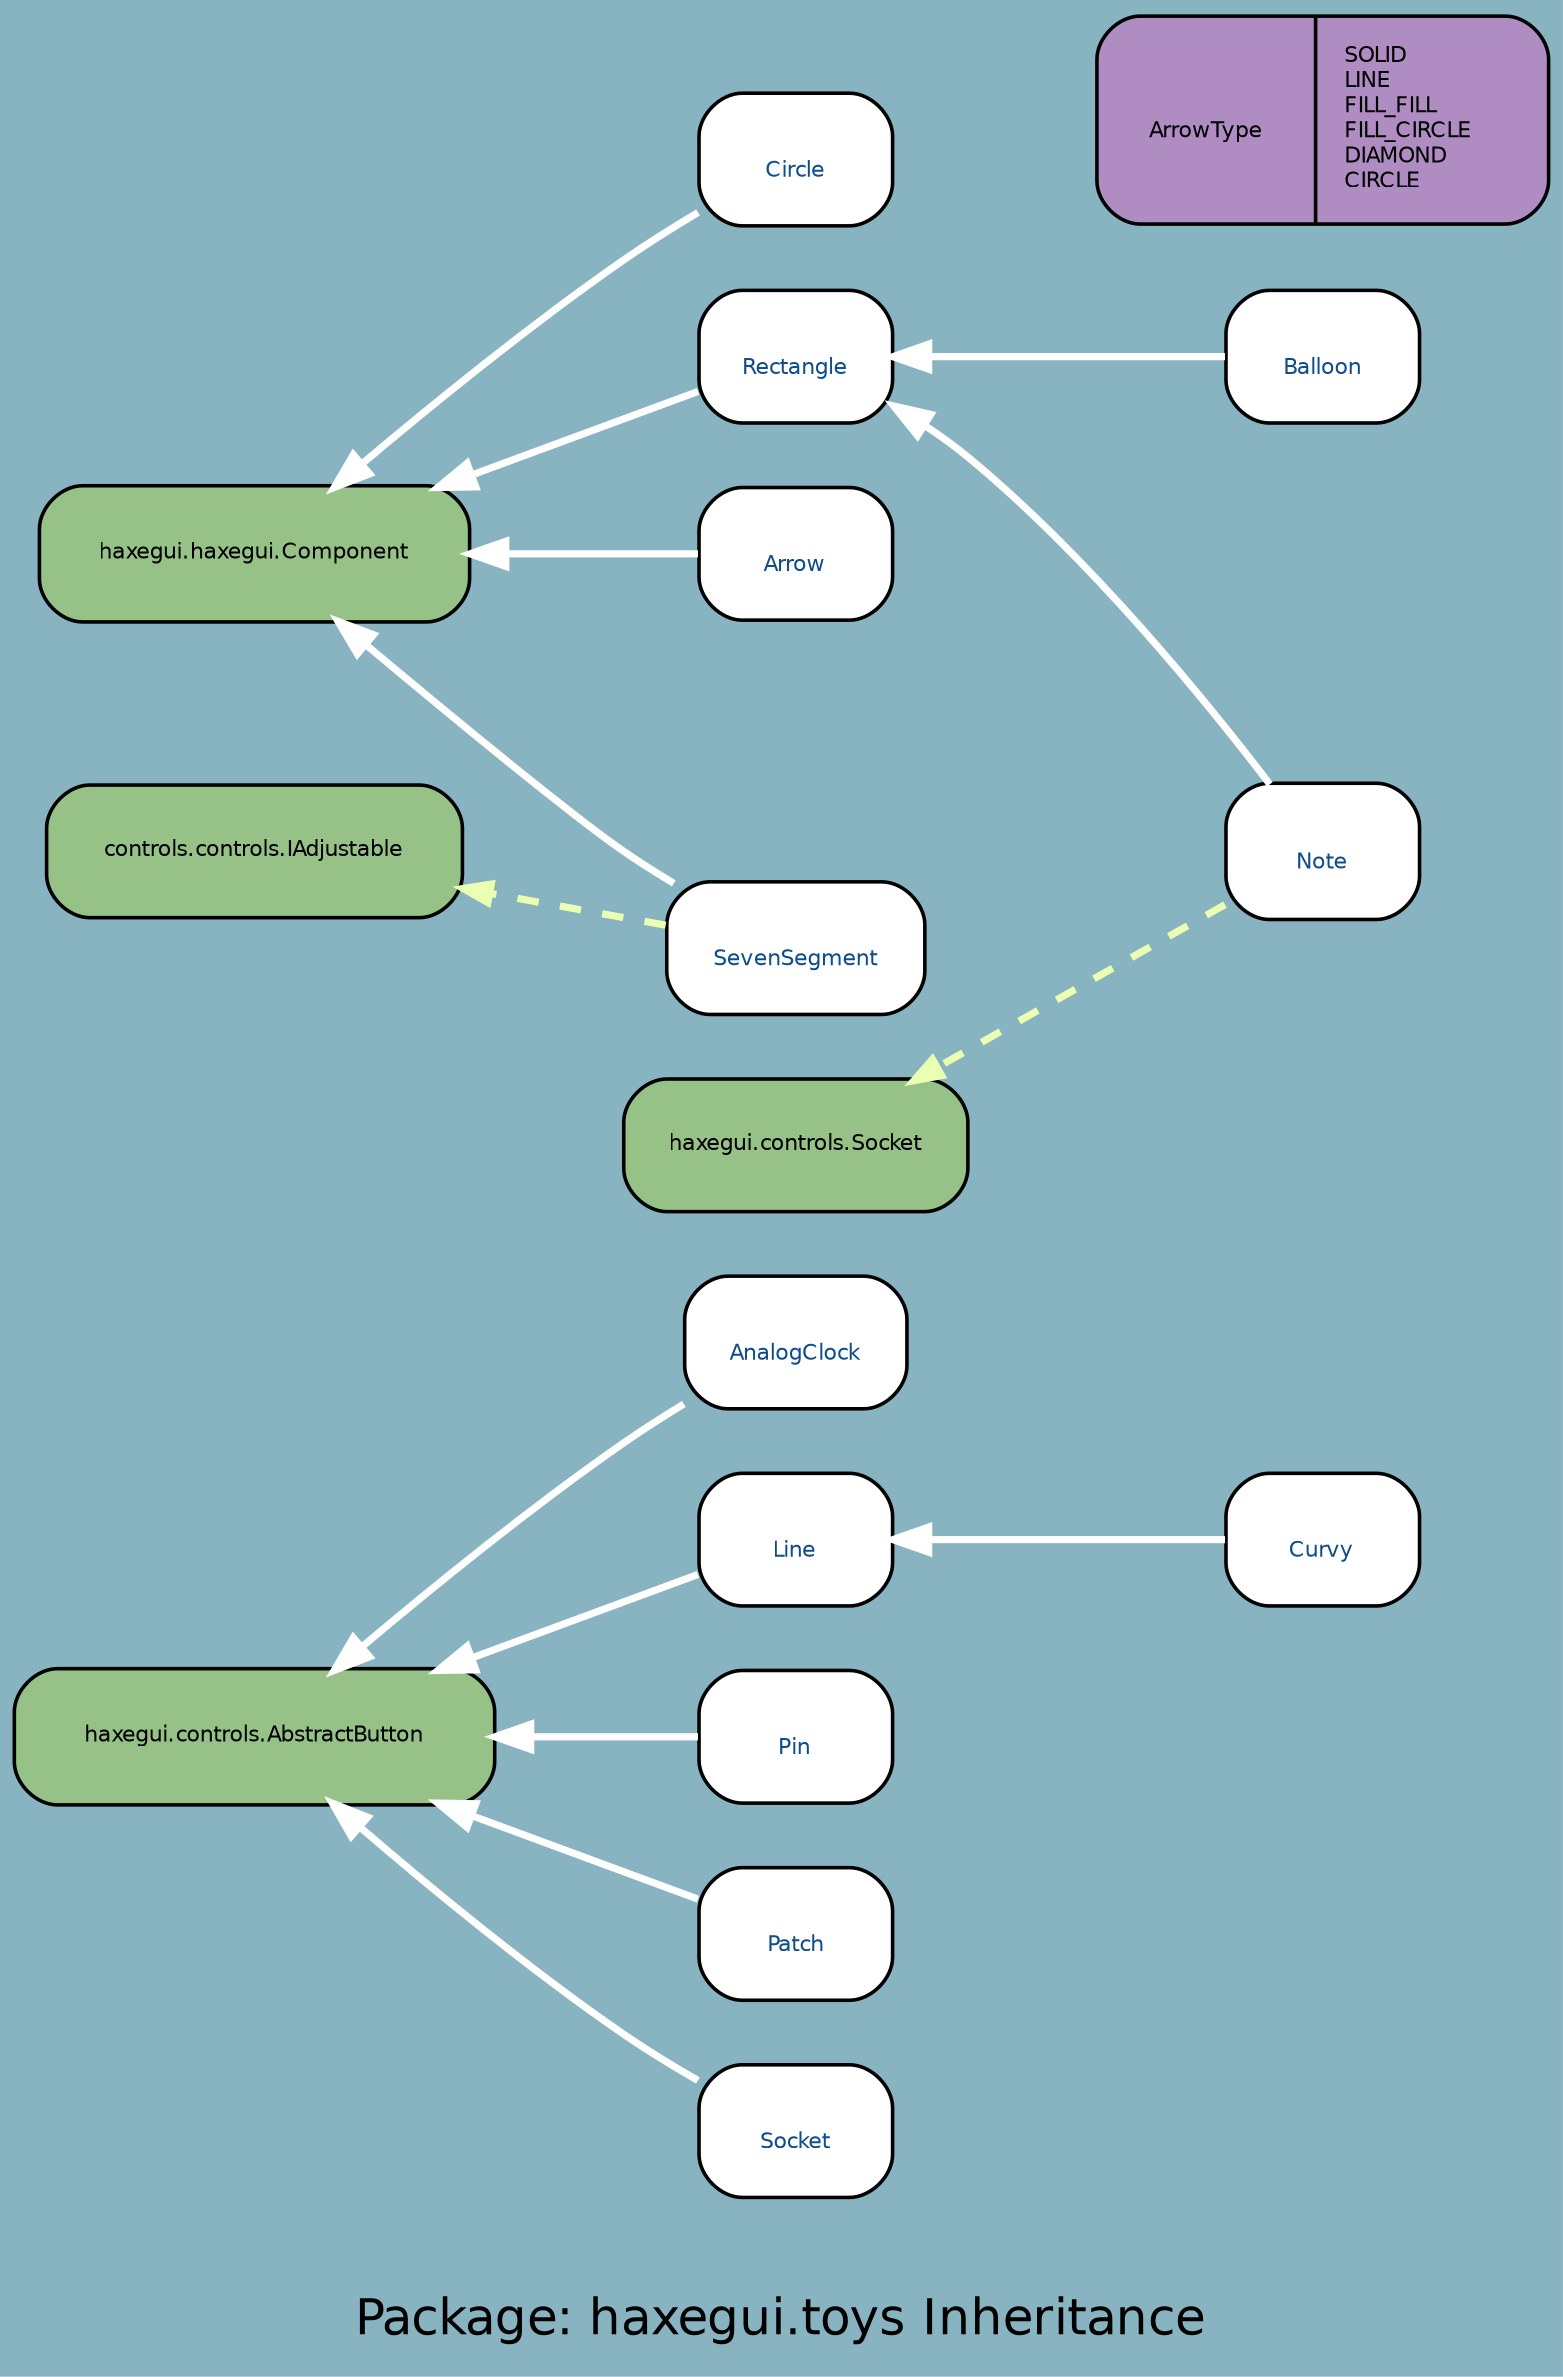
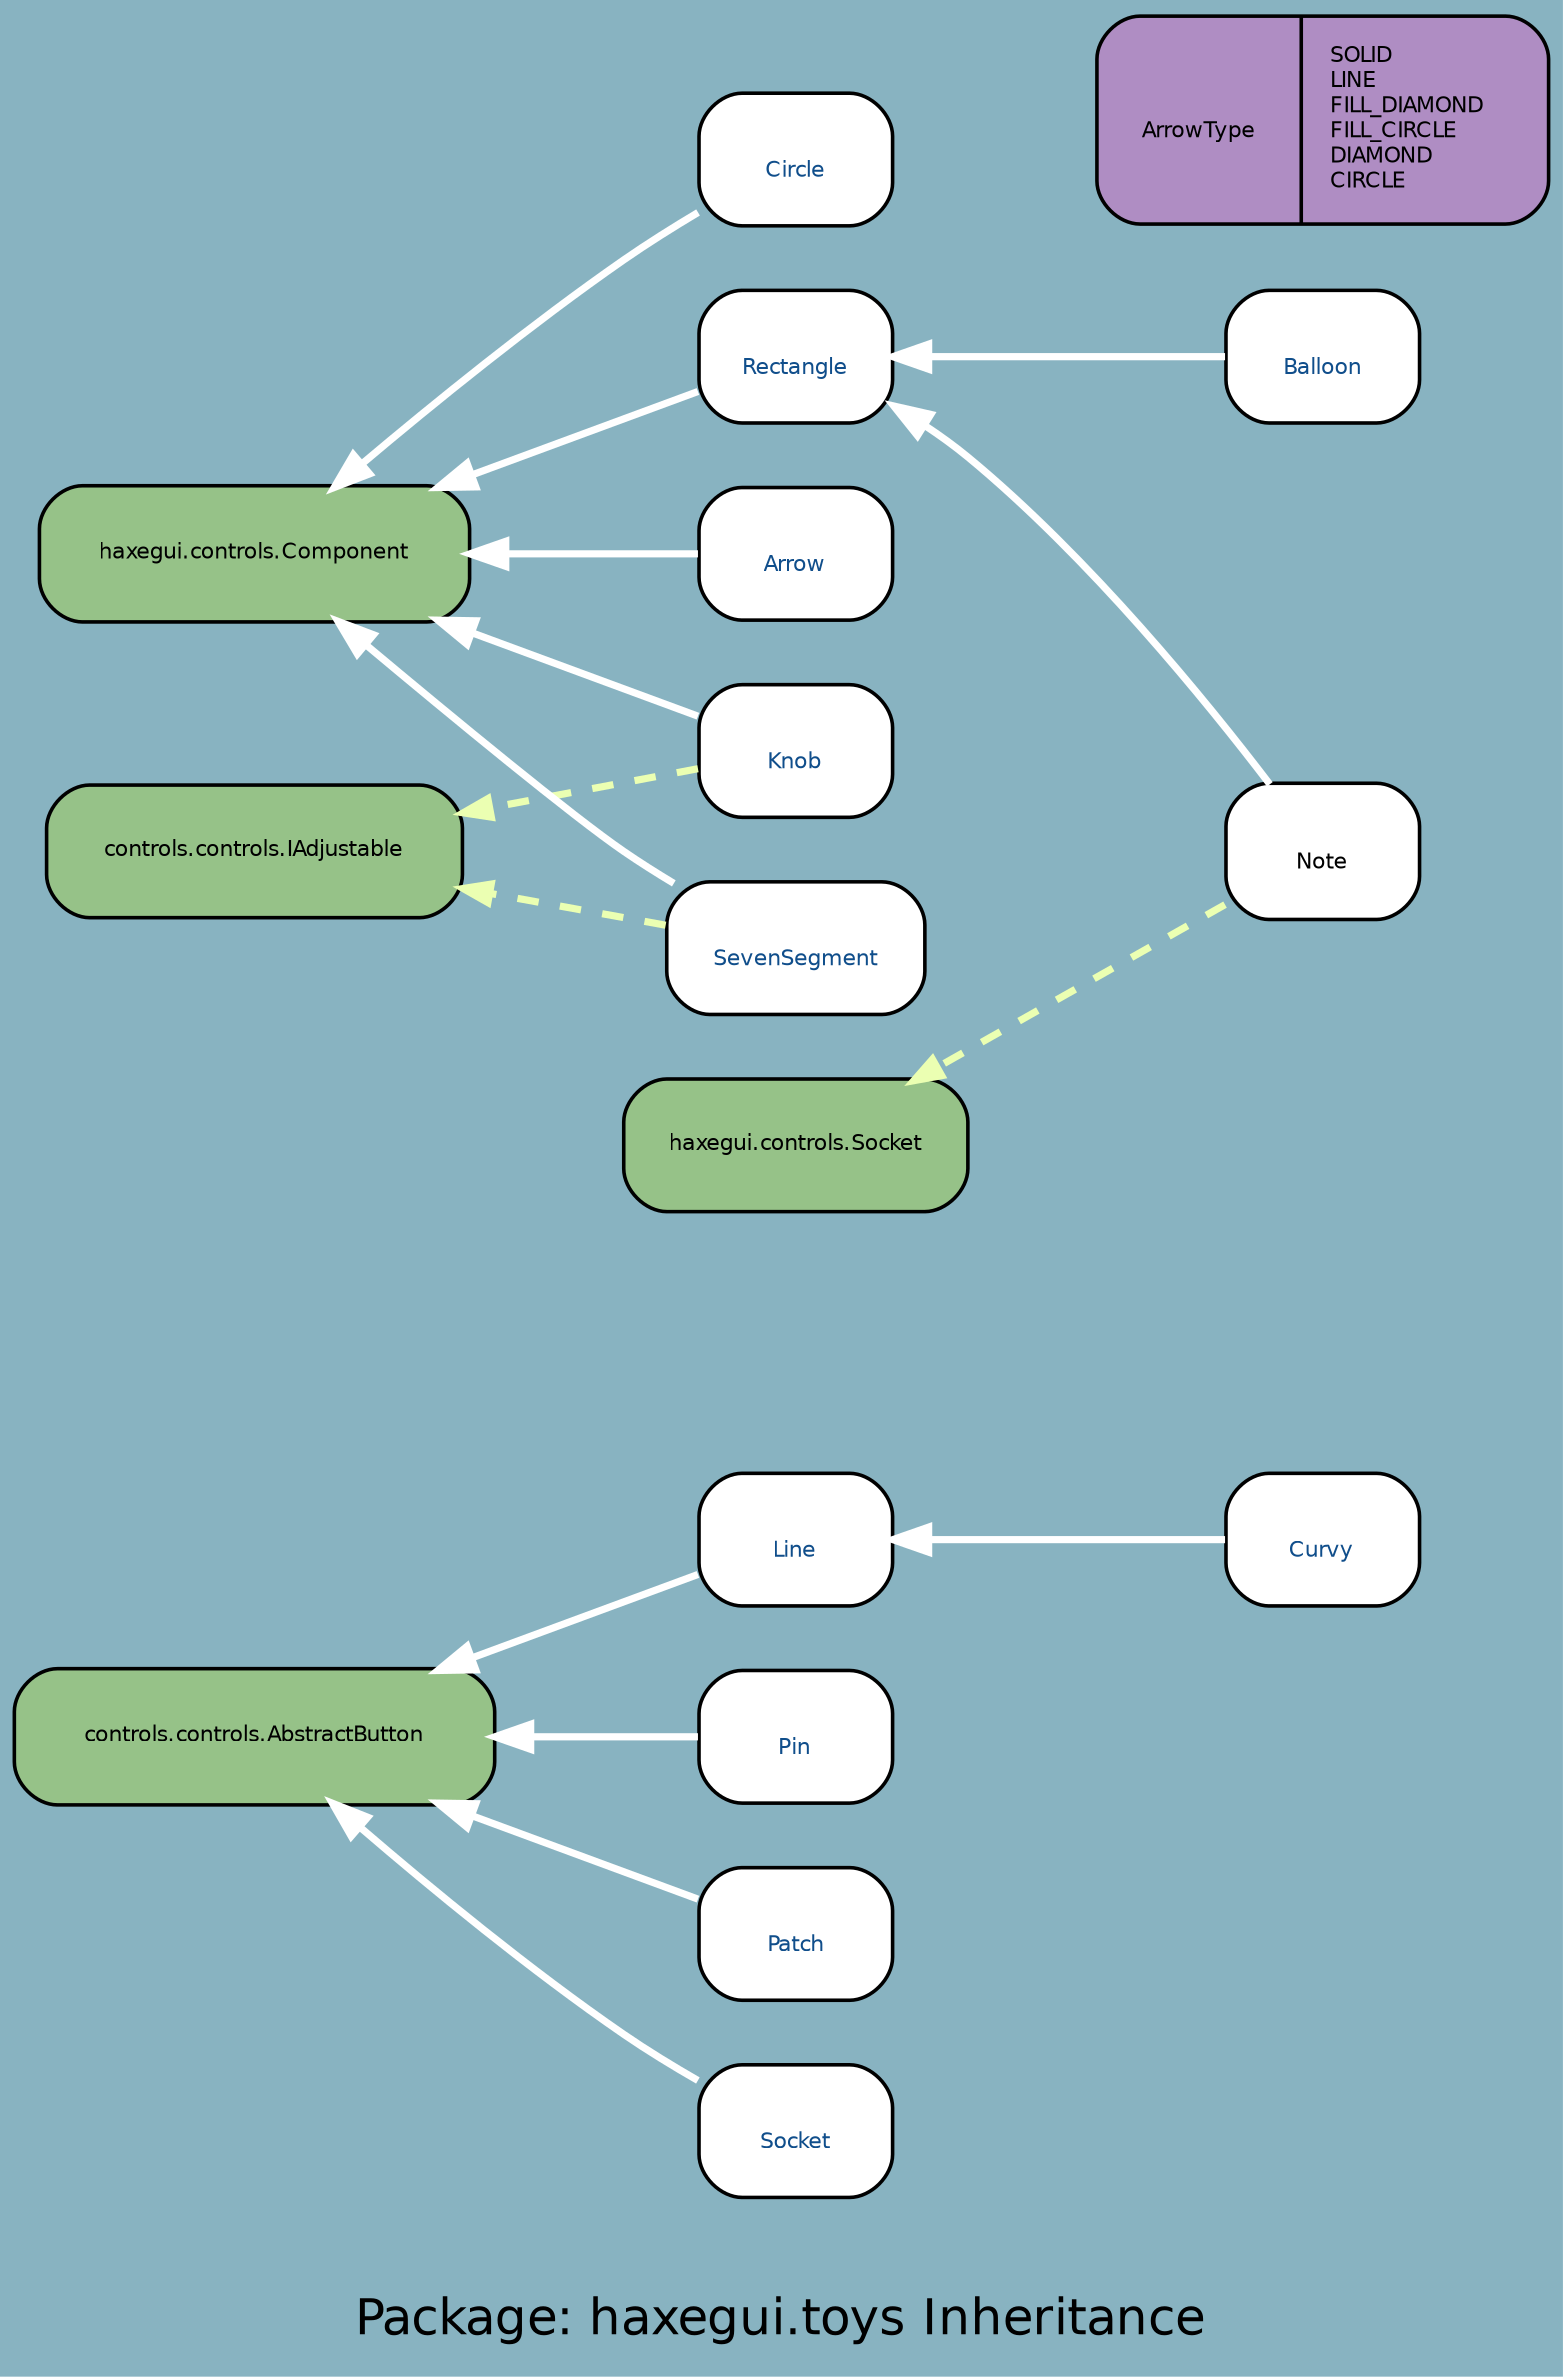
node "ArrowType": text "FILL_FILL" -> "FILL_DIAMOND"
node "haxegui.haxegui.Component": label "haxegui.haxegui.Component" -> "haxegui.controls.Component"
node "Knob": added
node "Note": fontcolor #104e8b -> black
node "AnalogClock": removed
node "haxegui.controls.AbstractButton": label "haxegui.controls.AbstractButton" -> "controls.controls.AbstractButton"
